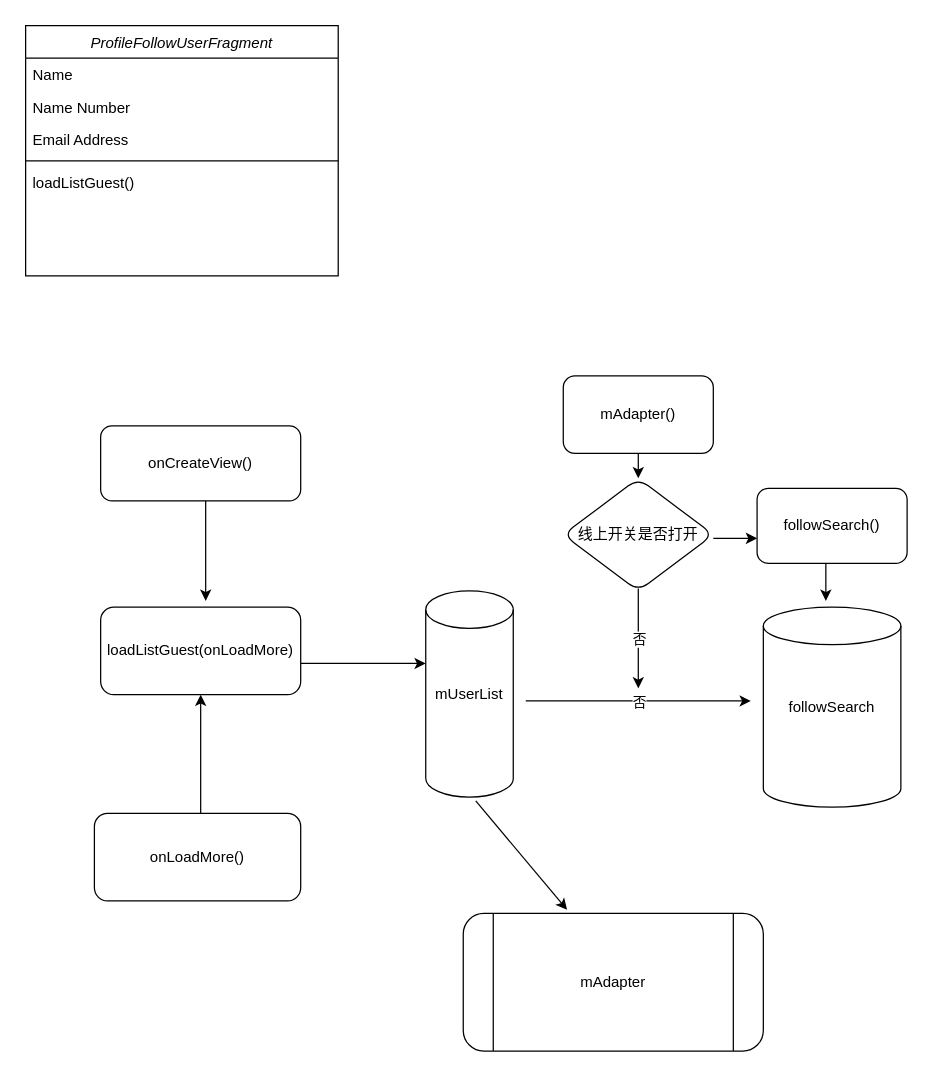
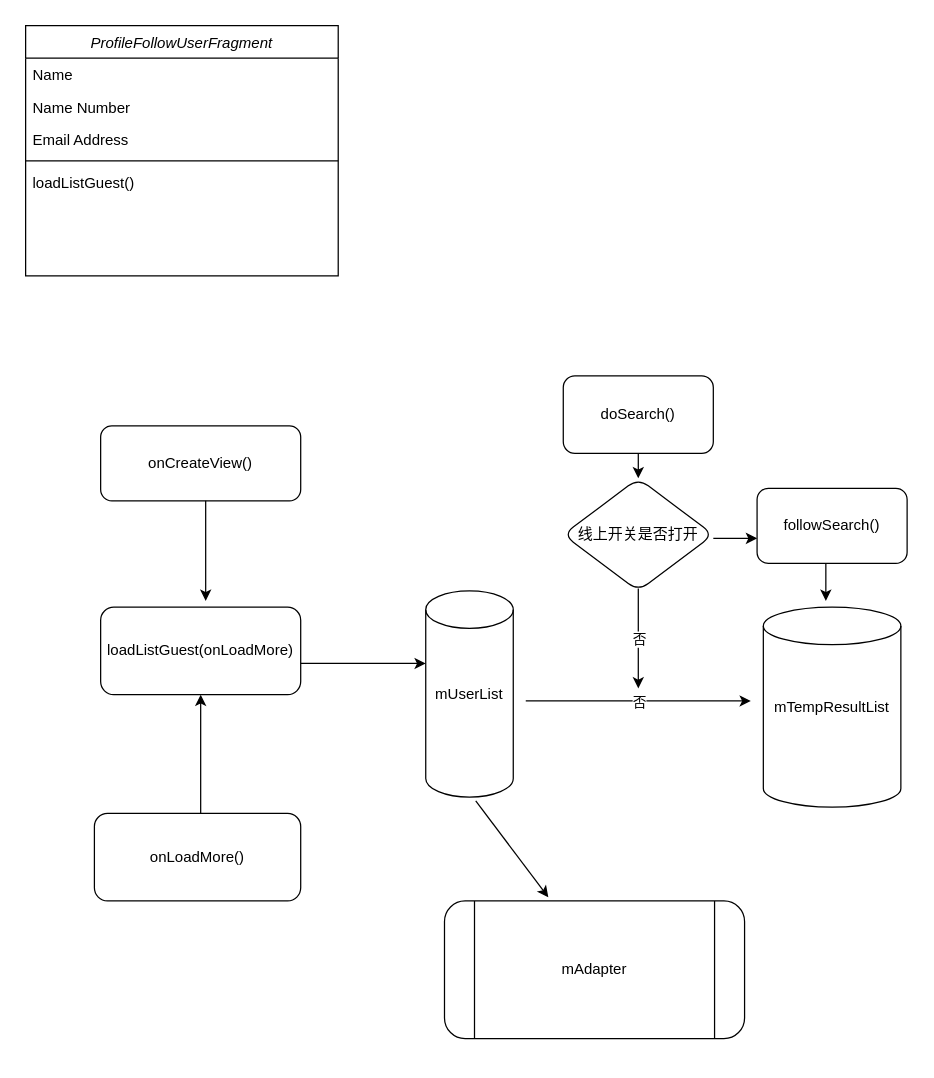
node "mAdapter()": label "mAdapter()" -> "doSearch()"
node "followSearch": label "followSearch" -> "mTempResultList"
node "mAdapter": moved (613, 982) -> (594, 969)
